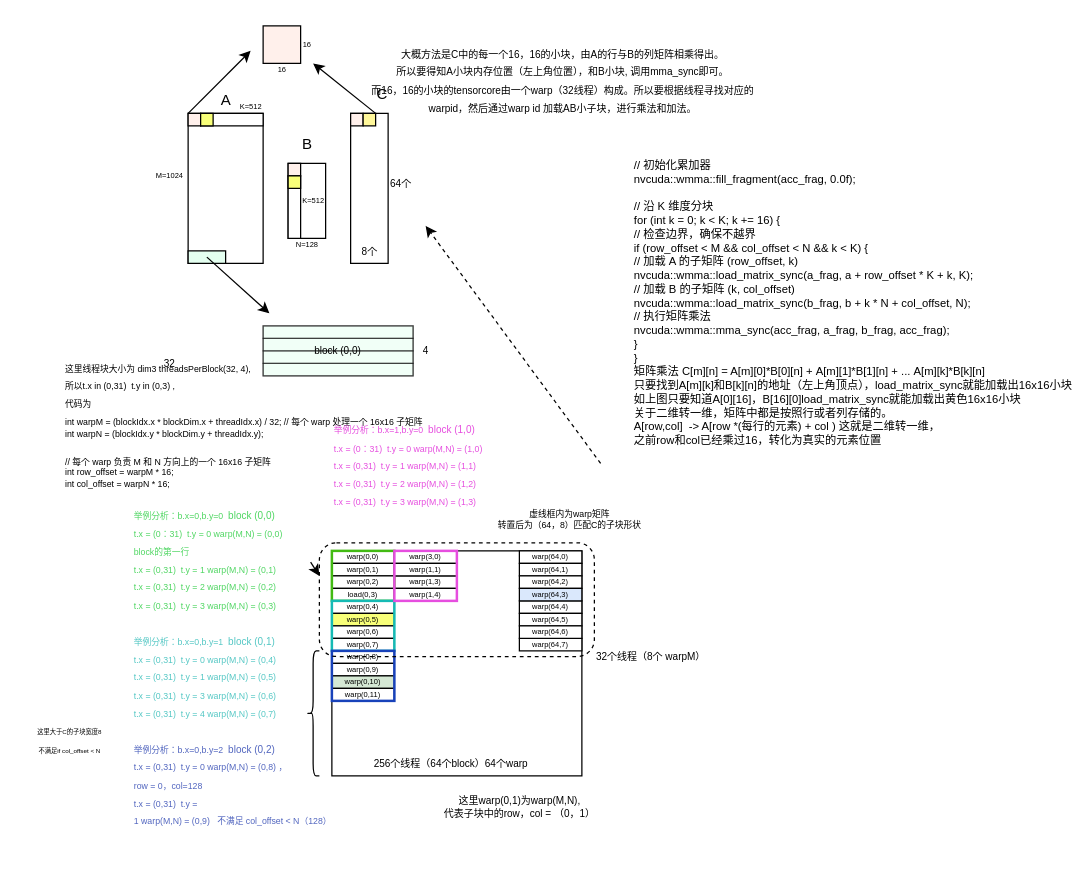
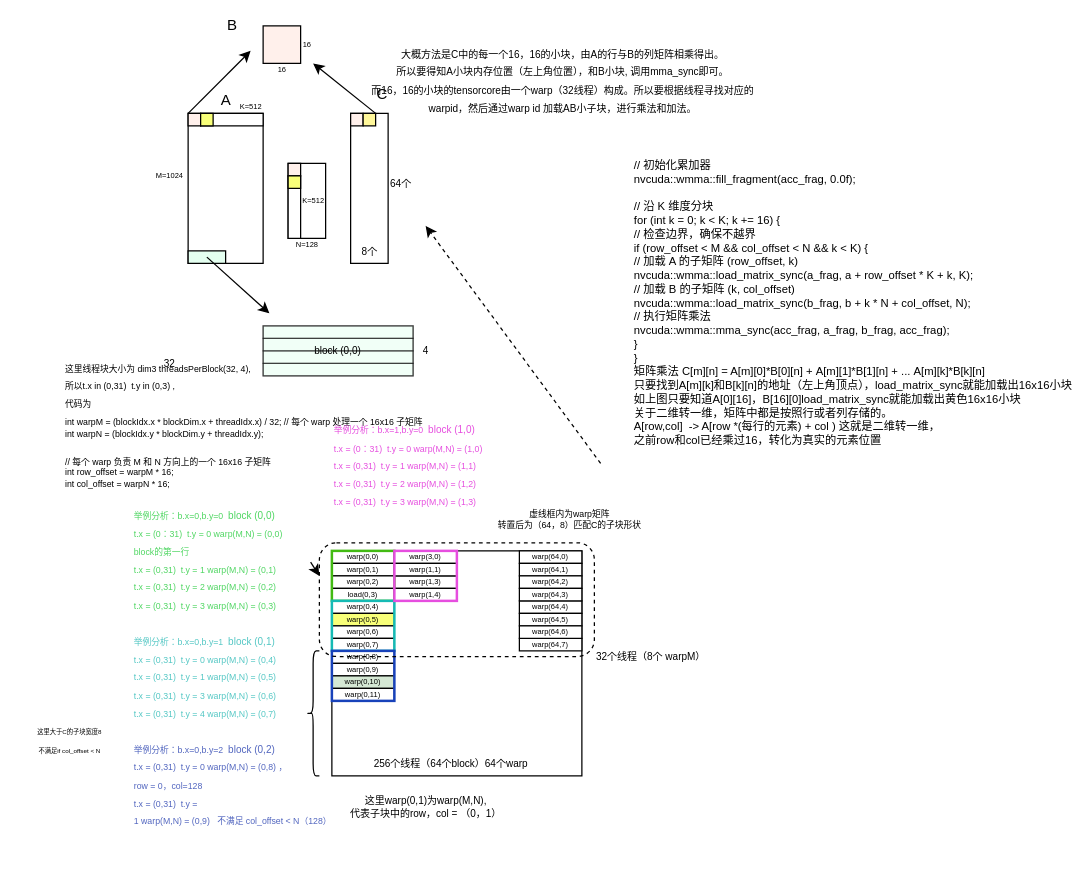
node "B": moved (307, 144) -> (232, 26)
node "warp(64,3)": fillcolor #dae8fc -> #ffffff
node "这里warp(0,1)为warp(M,N), 代表子块中的row，col = （0，1）": moved (519, 807) -> (426, 807)
